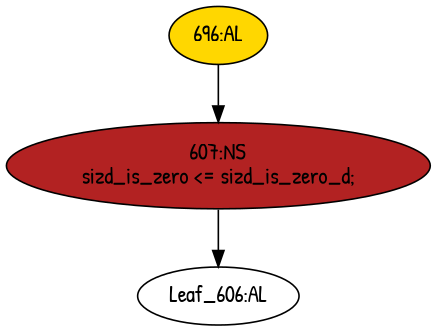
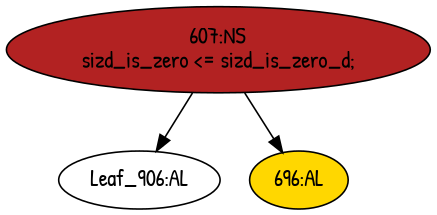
edge "696:AL" -> "607:NS sizd_is_zero <= sizd_is_zero_d;": reversed
node "Leaf_606:AL": label "Leaf_606:AL" -> "Leaf_906:AL"
